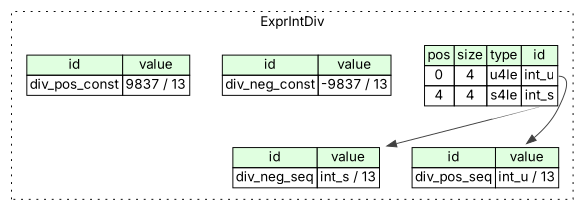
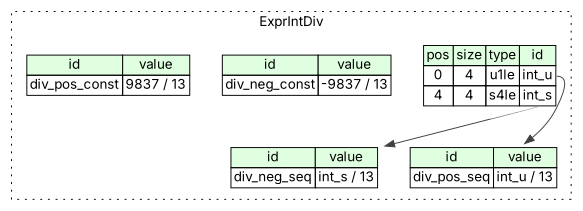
node "pos": text "u4le" -> "u1le"
